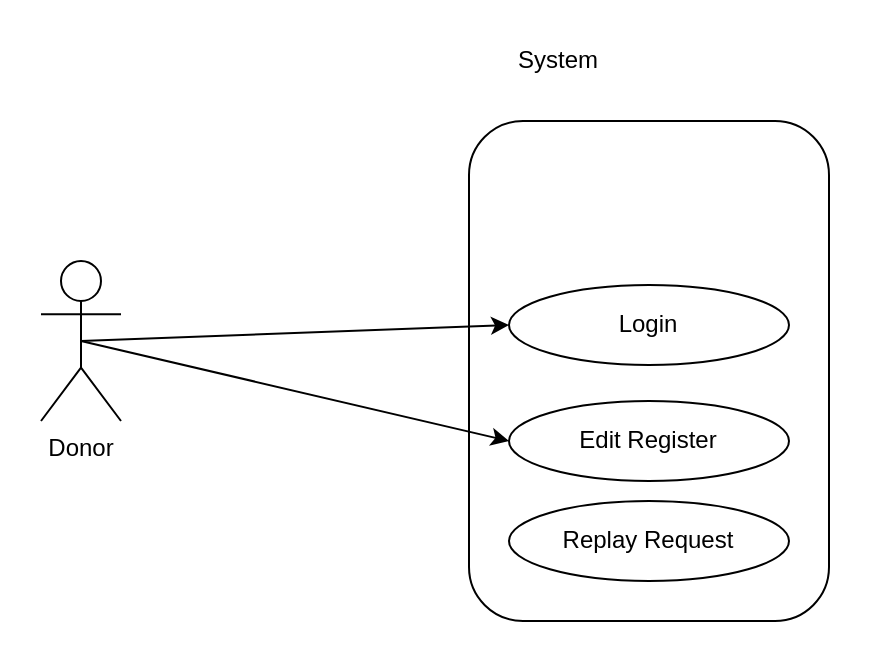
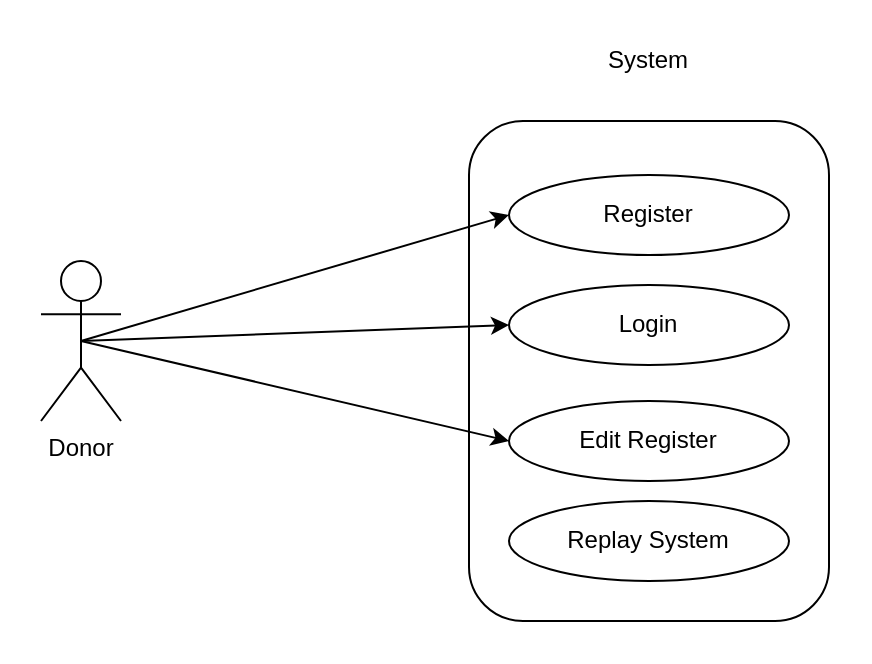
node "System": moved (559, 61) -> (649, 61)
node "Register": added
edge "Donor" -> "Register": added
node "Replay Request": label "Replay Request" -> "Replay System"
